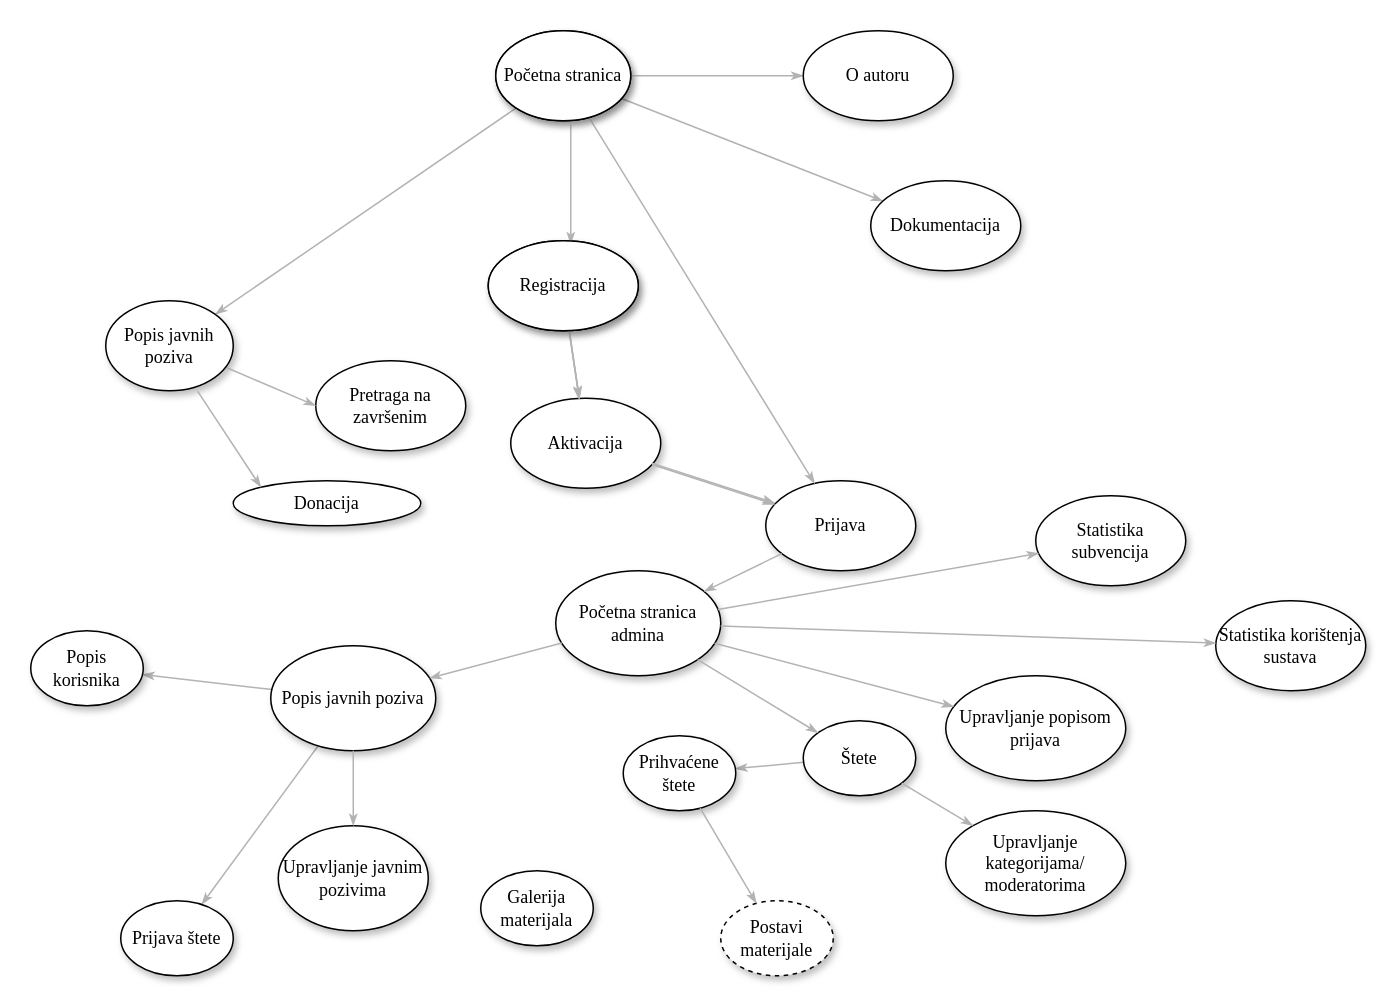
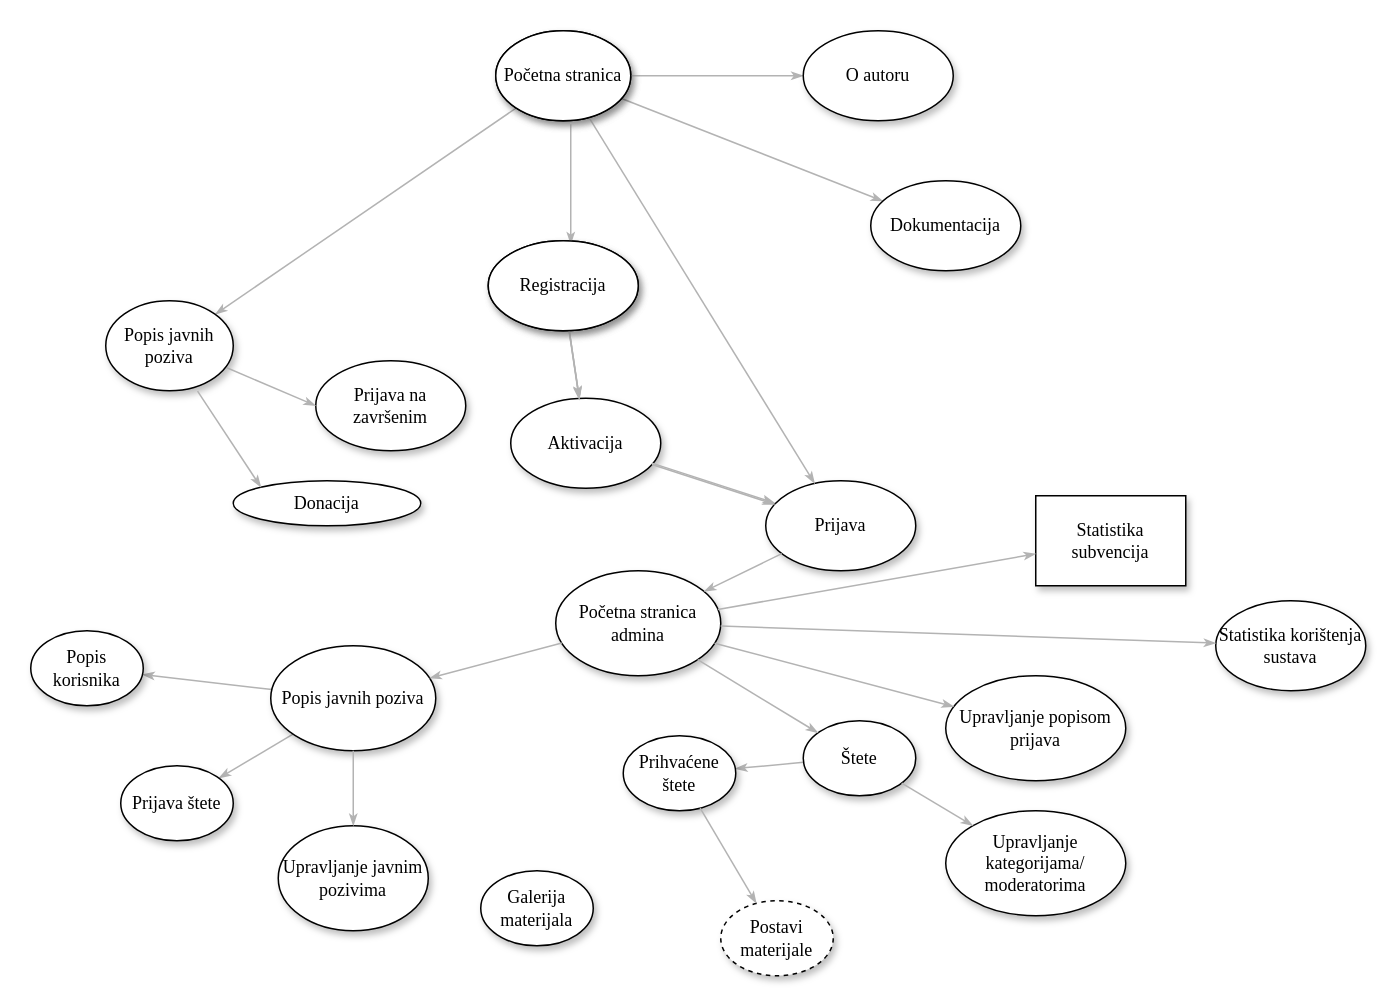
node "Pretraga na završenim": label "Pretraga na završenim" -> "Prijava na završenim"
node "Statistika subvencija": shape ellipse -> rectangle
node "Prijava štete": moved (177, 938) -> (177, 803)
